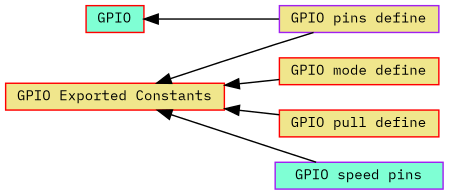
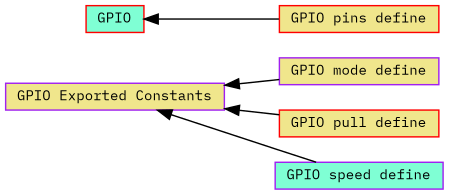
node "GPIO pins define": color purple -> red
edge "GPIO pins define" -> "GPIO Exported Constants": removed
node "GPIO mode define": color red -> purple
node "GPIO Exported Constants": color red -> purple
node "GPIO speed pins": label "GPIO speed pins" -> "GPIO speed define"
